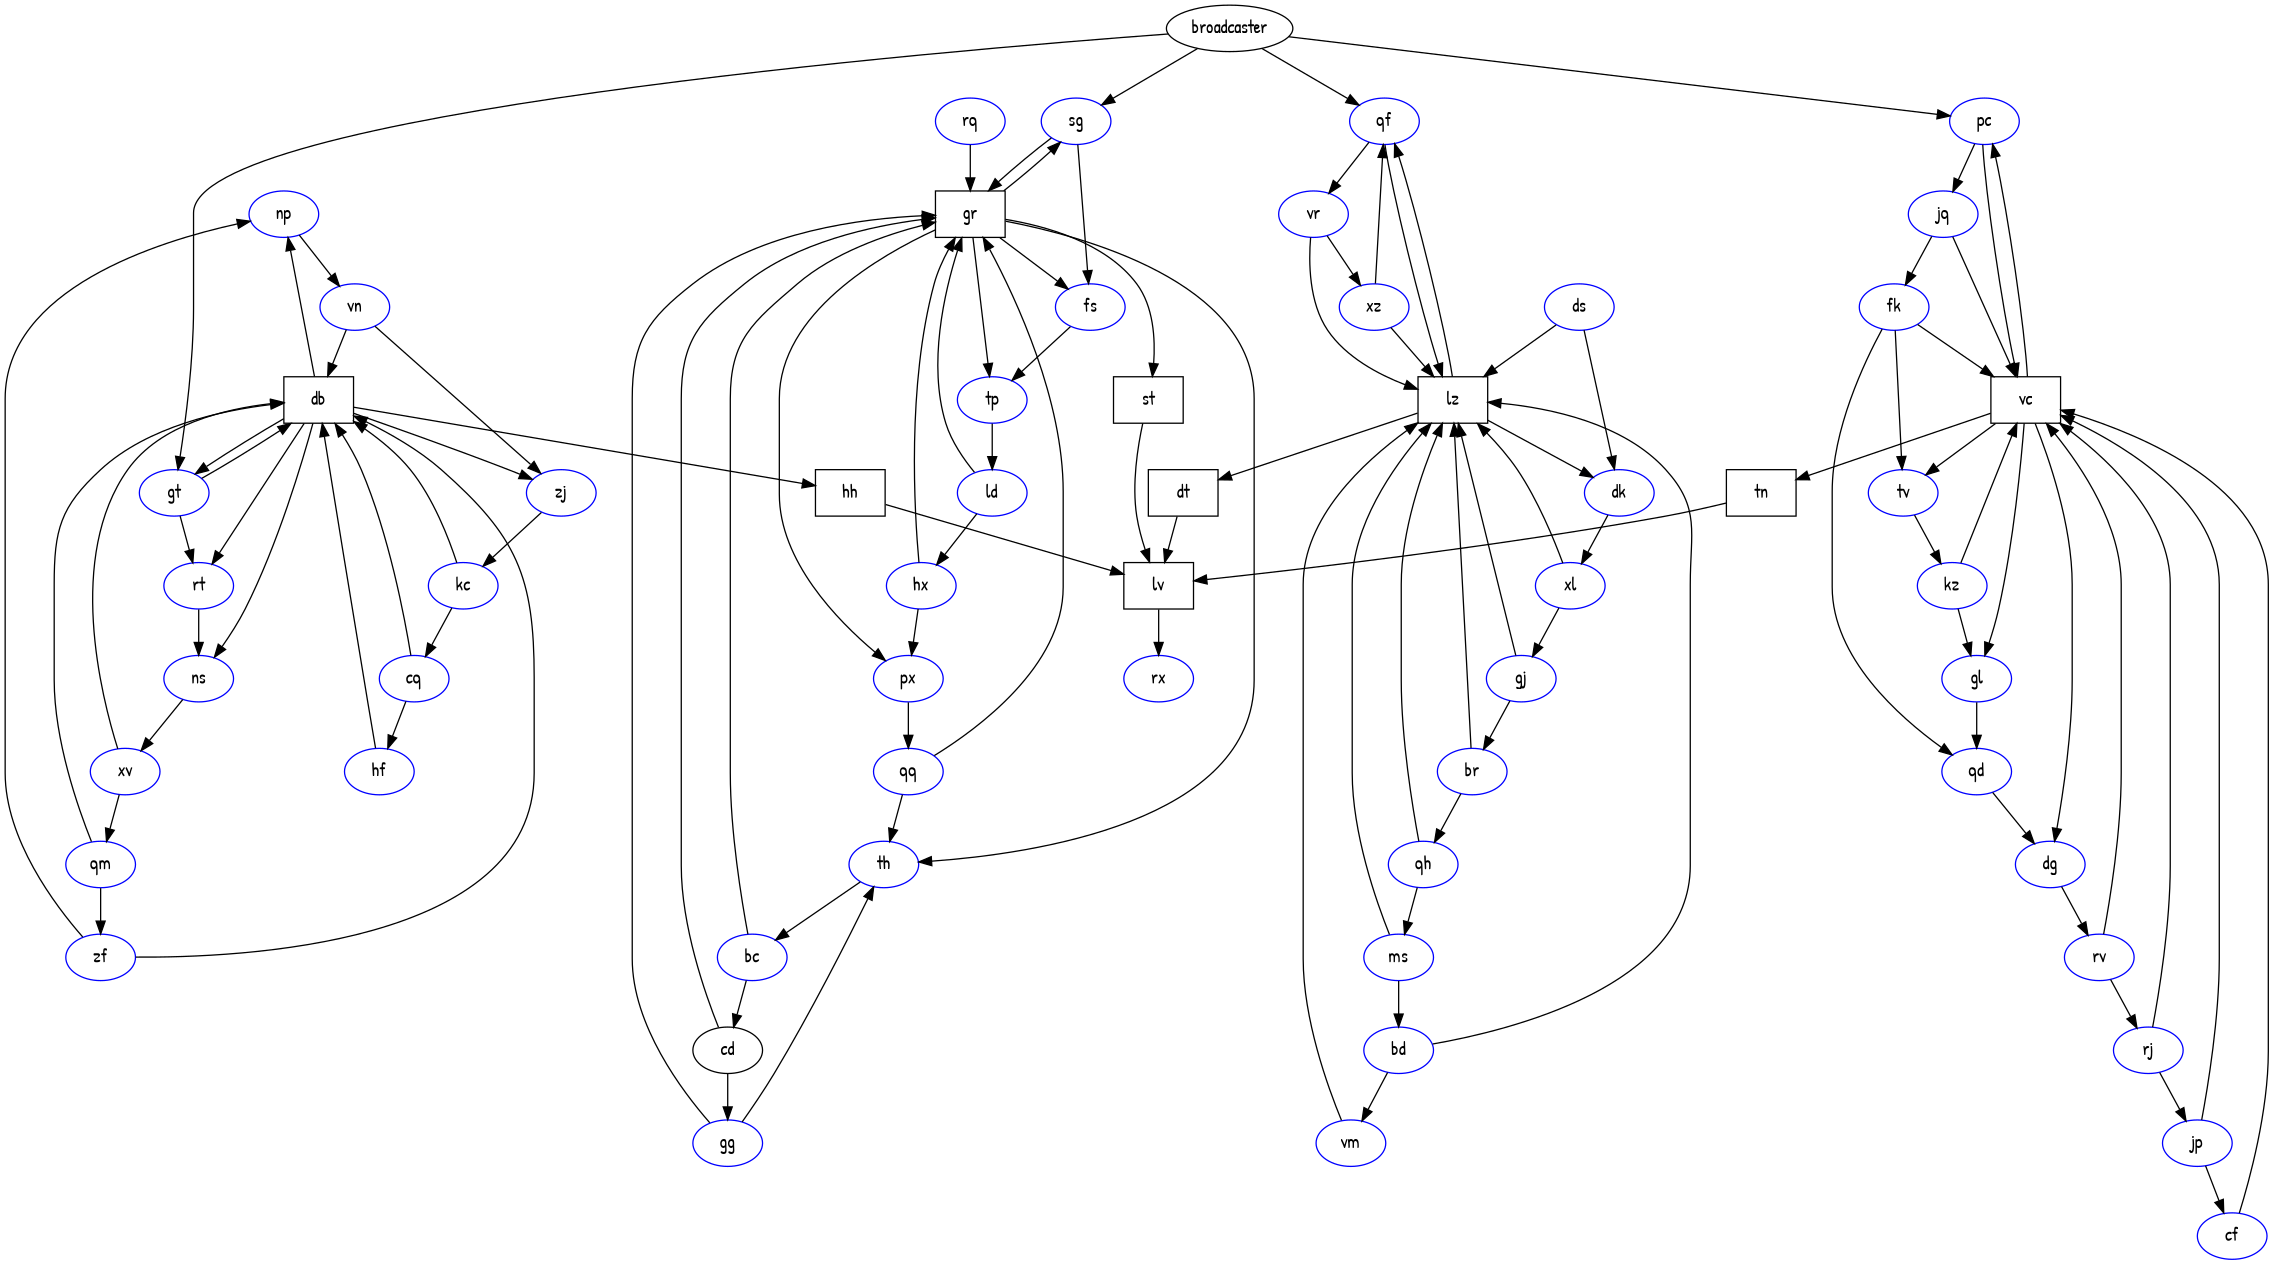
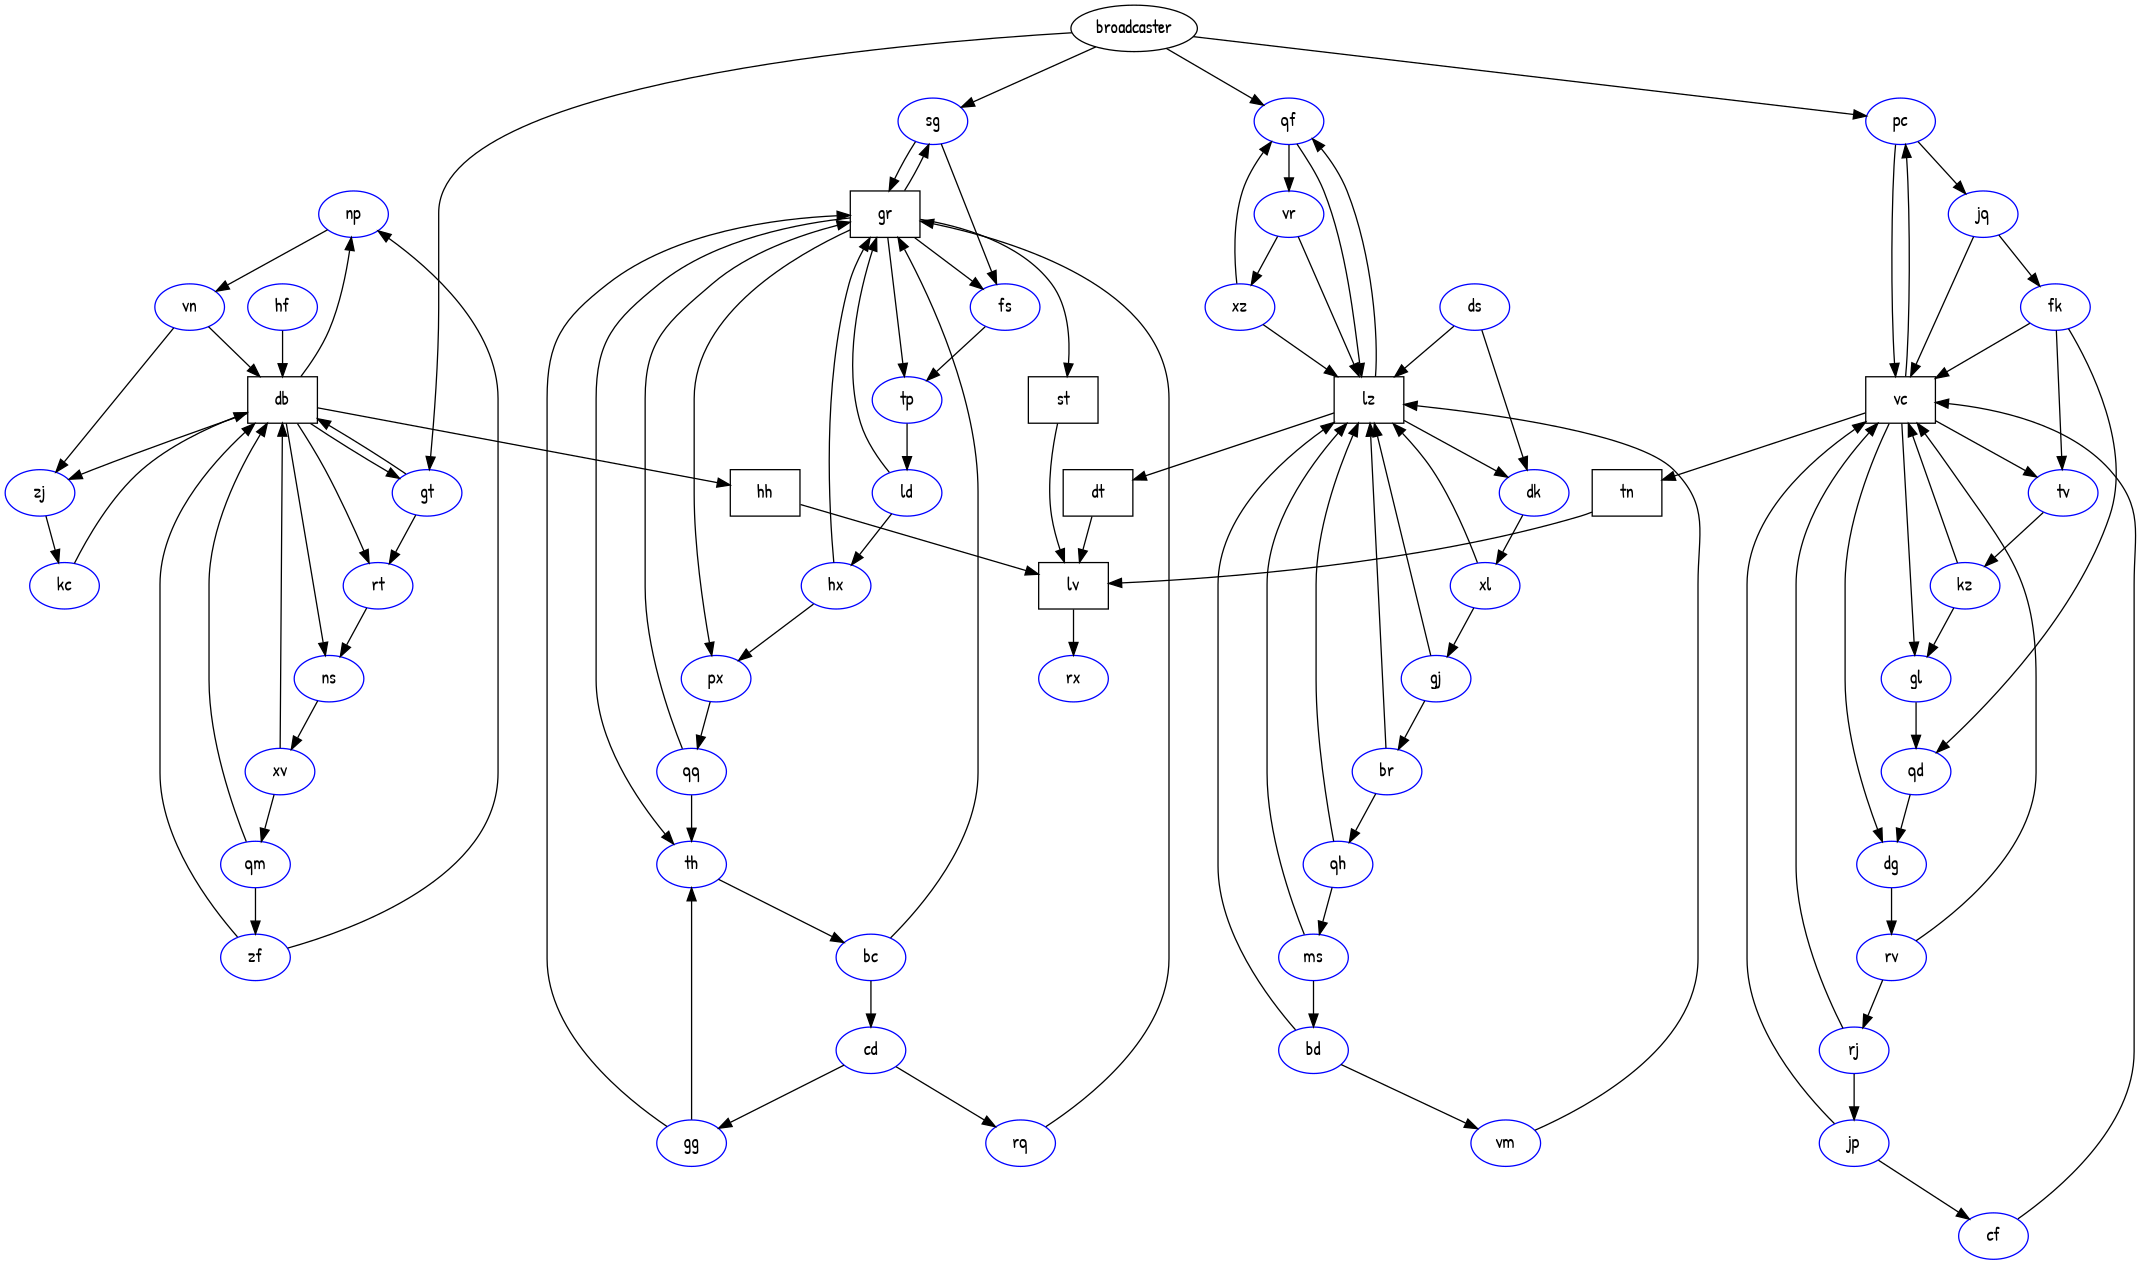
edge "cd" -> "gr": now "cd" -> "rq"
node "cq": removed
node "cd": color black -> blue
